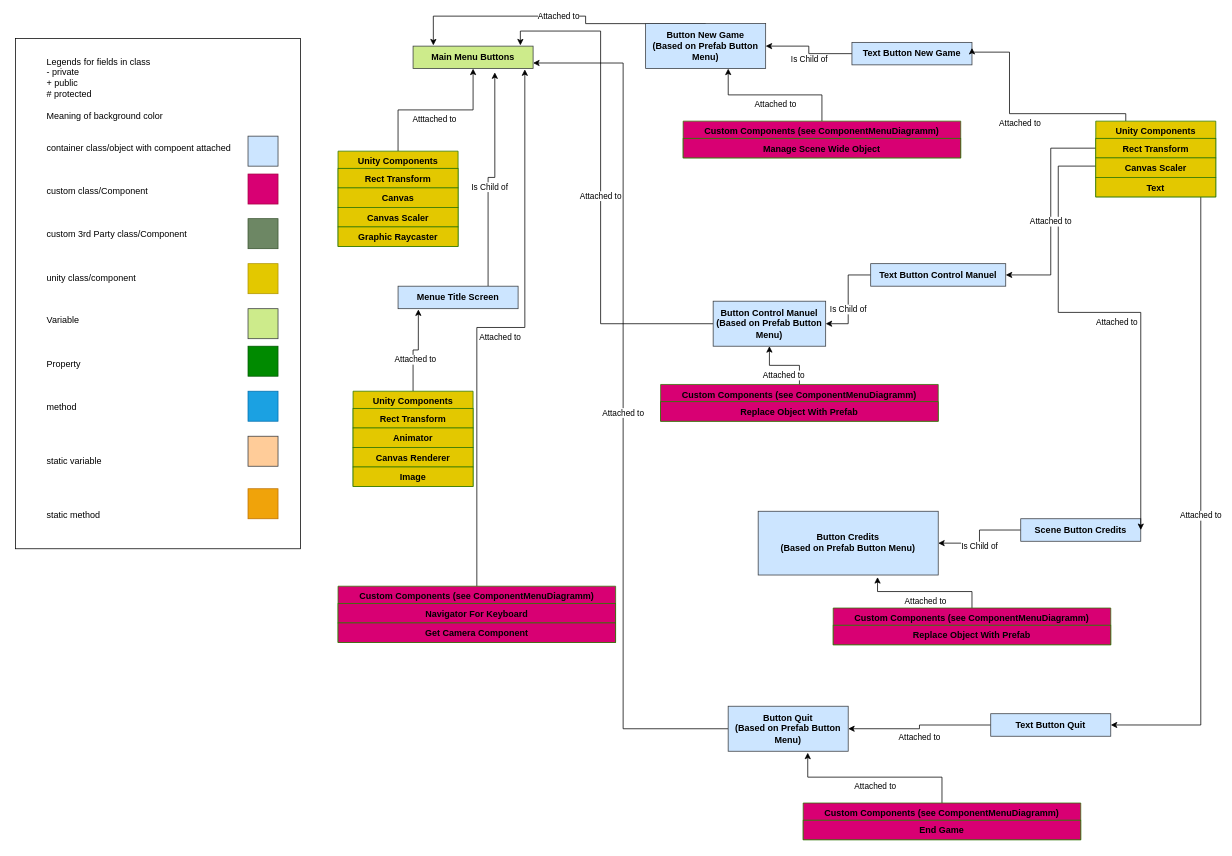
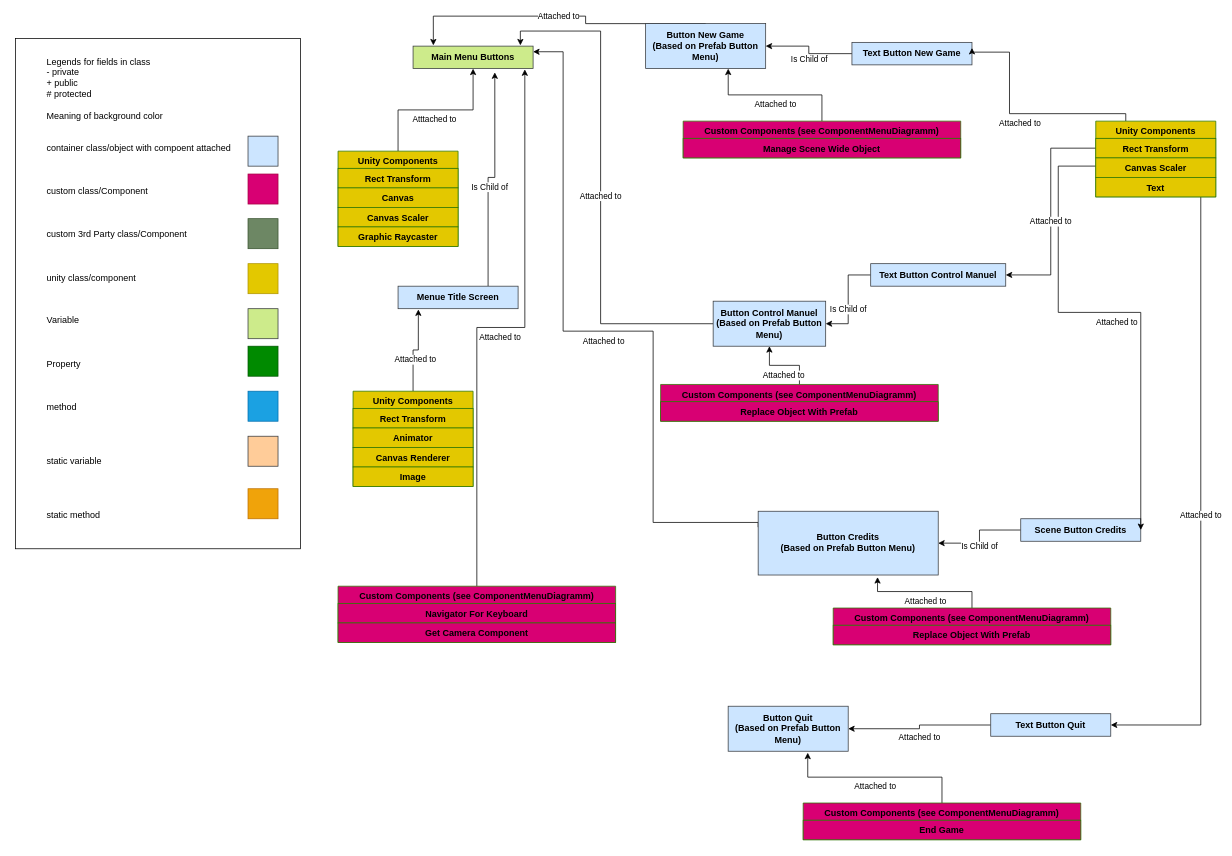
edge "Button Credits (Based on Prefab Button Menu)" -> "Main Menu Buttons": added, label "Attached to"
edge "Button Quit (Based on Prefab Button Menu)" -> "Main Menu Buttons": removed, label "Attached to"
